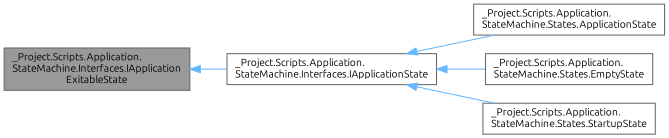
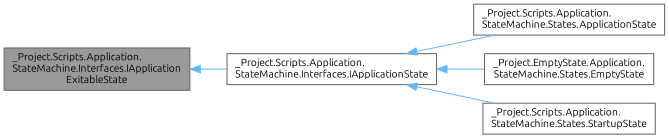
node "_Project.Scripts.Application. StateMachine.States.EmptyState": label "_Project.Scripts.Application. StateMachine.States.EmptyState" -> "_Project.EmptyState.Application. StateMachine.States.EmptyState"
